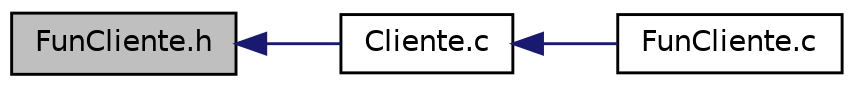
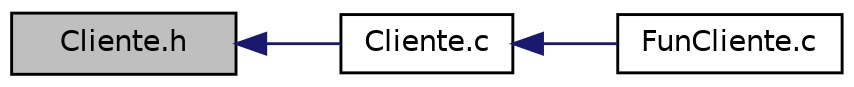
node "FunCliente.h": label "FunCliente.h" -> "Cliente.h"
